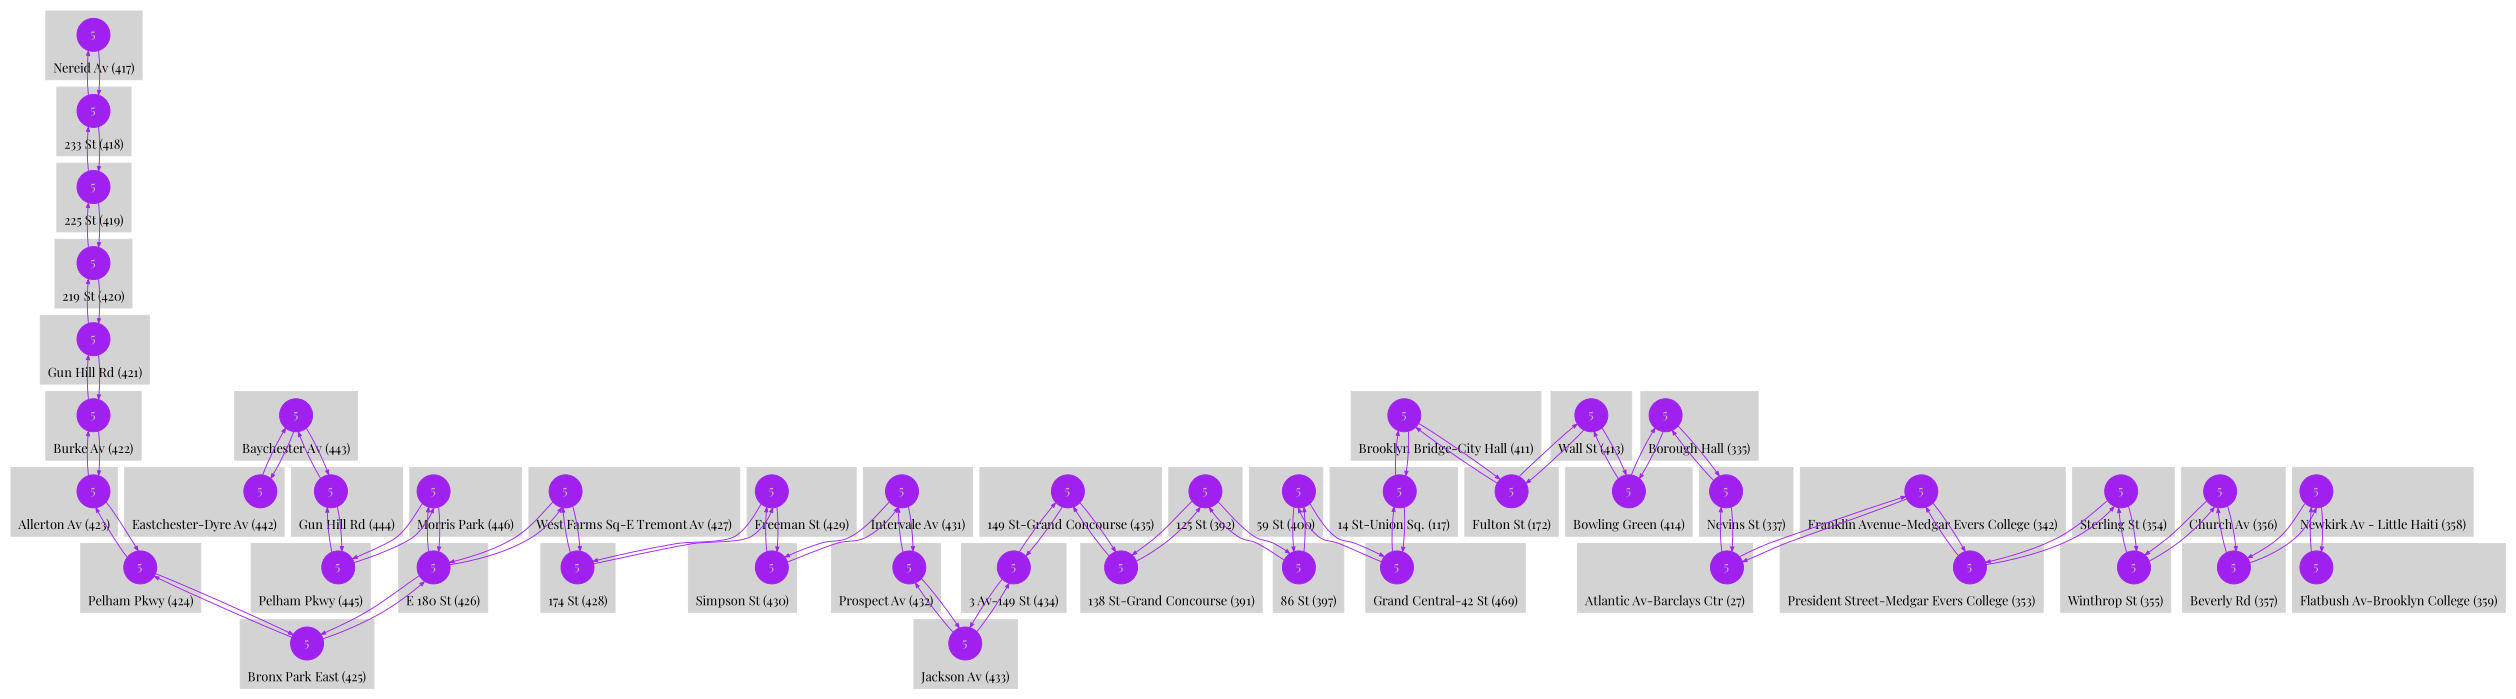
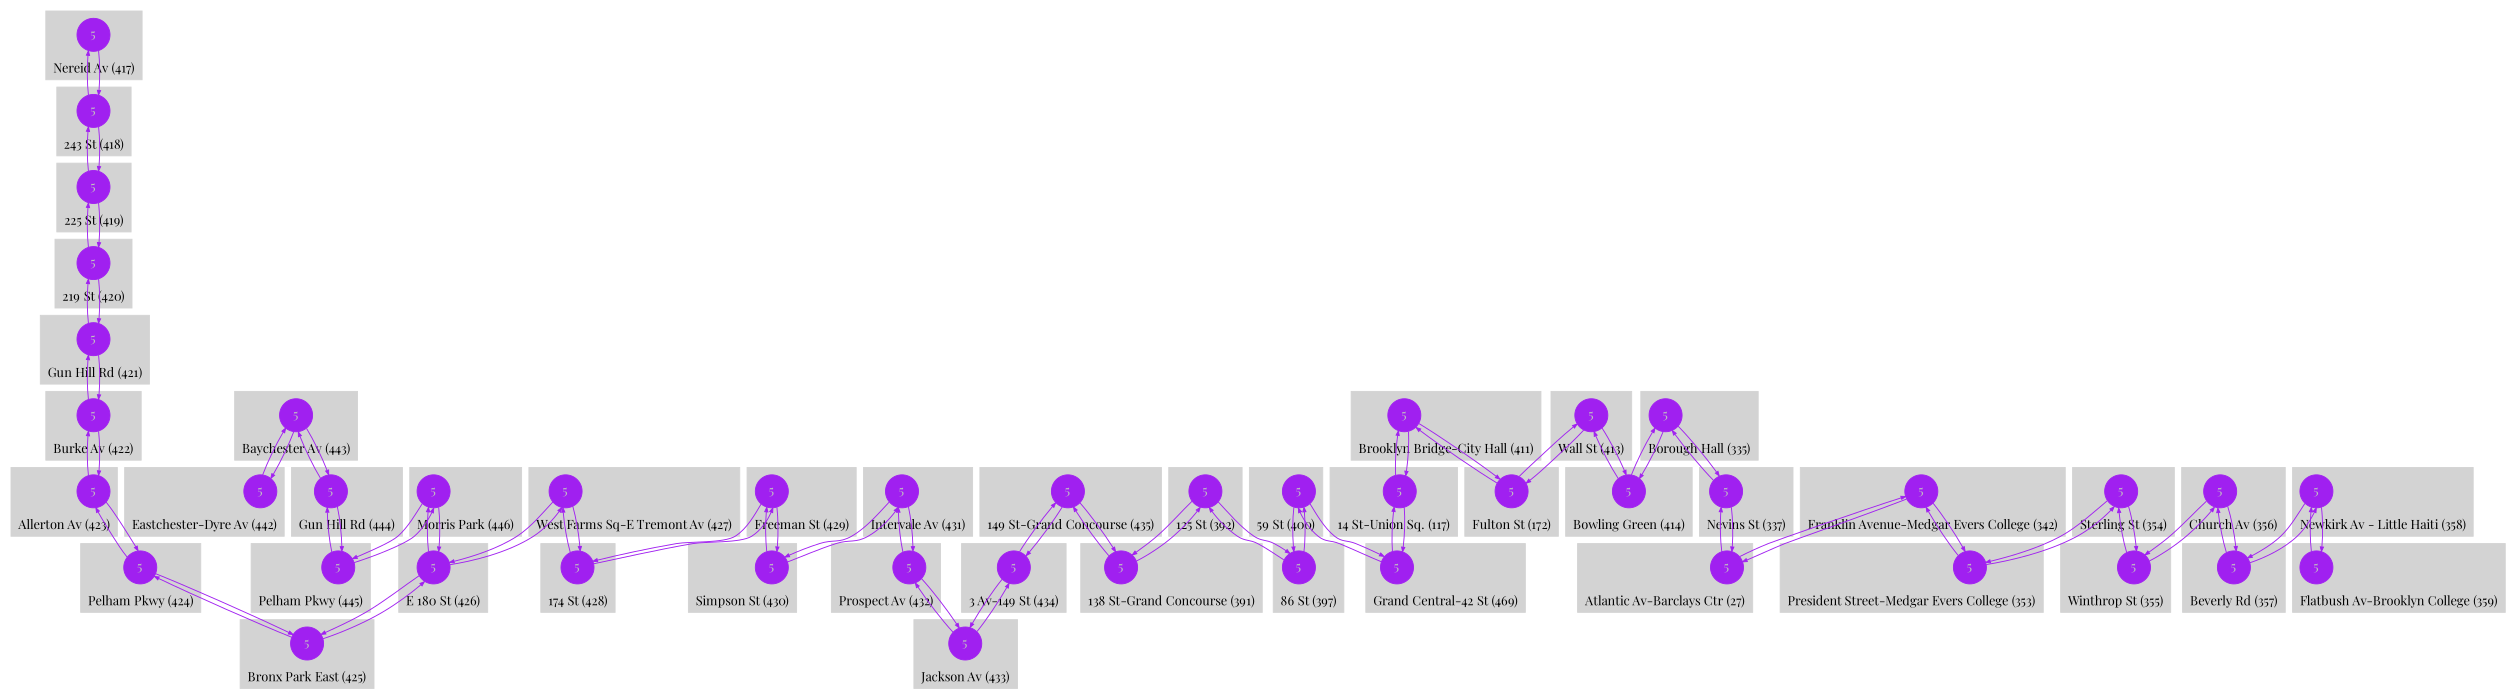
cluster "233 St (418)": label "233 St (418)" -> "243 St (418)"
